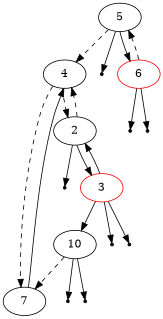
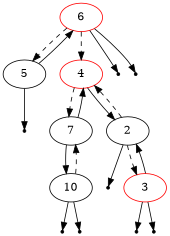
edge "5" -> "4": now "6" -> "4"
node "4": color black -> red
edge "4" -> "2": style dashed -> solid
edge "2" -> "3": style solid -> dashed
edge "3" -> "10": now "7" -> "10"
